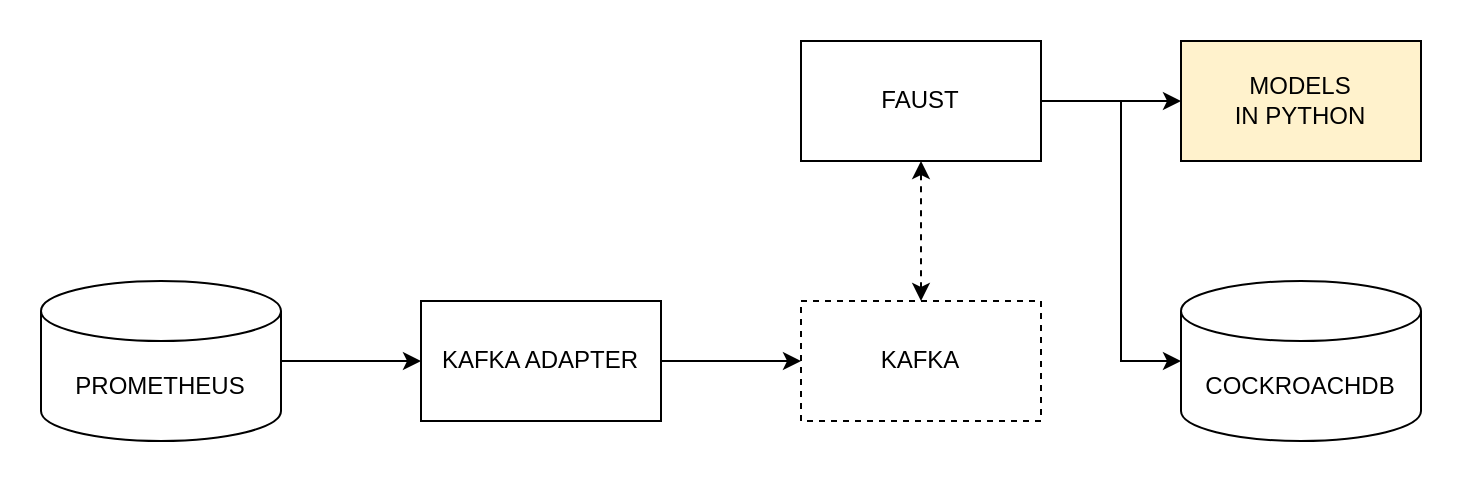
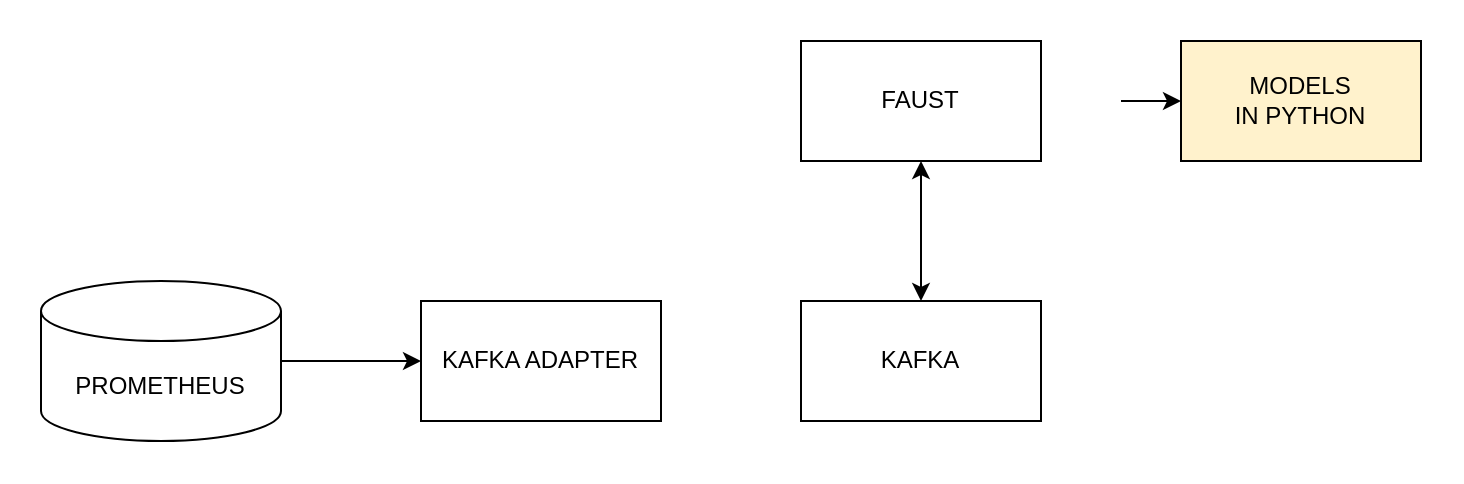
edge "FAUST" -> "COCKROACHDB": removed
edge "FAUST" -- "KAFKA": style dashed -> solid
edge "KAFKA ADAPTER" -> "KAFKA": removed
node "KAFKA": style dashed -> solid
node "COCKROACHDB": removed
